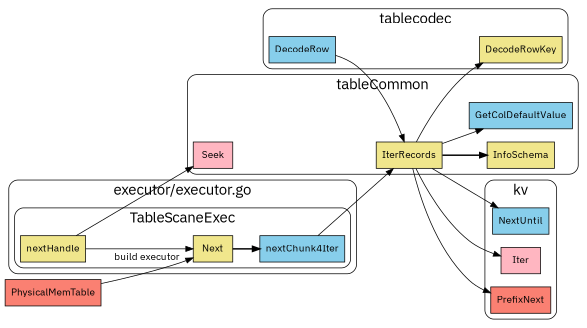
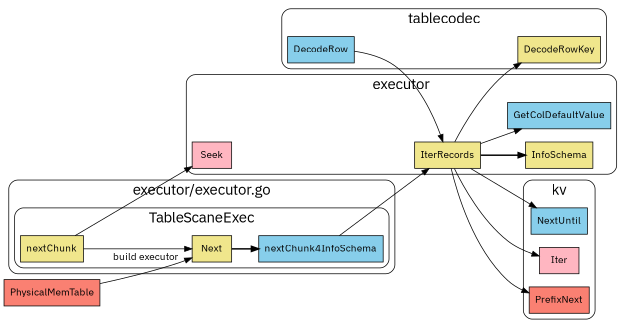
cluster "tableCommon": label "tableCommon" -> "executor"
node "nextHandle": label "nextHandle" -> "nextChunk"
node "nextChunk4Iter": label "nextChunk4Iter" -> "nextChunk4InfoSchema"
